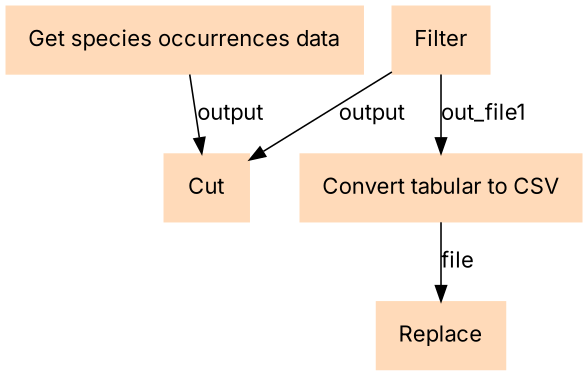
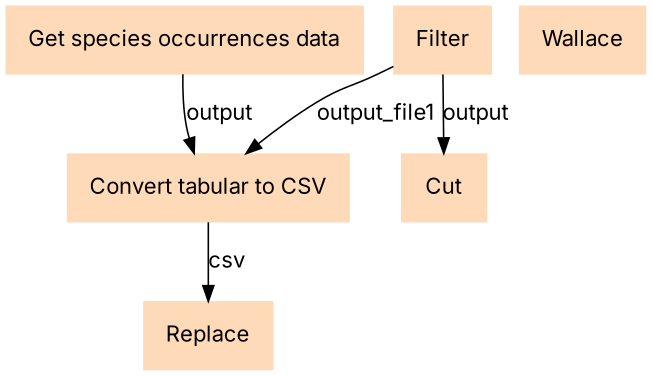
node "Wallace": added
edge "Get species occurrences data" -> "Cut": now "Get species occurrences data" -> "Convert tabular to CSV"
edge "Filter" -> "Convert tabular to CSV": label "out_file1" -> "output_file1"
edge "Convert tabular to CSV" -> "Replace": label "file" -> "csv"
